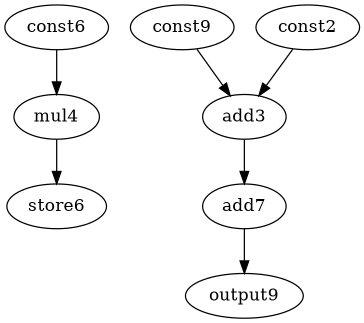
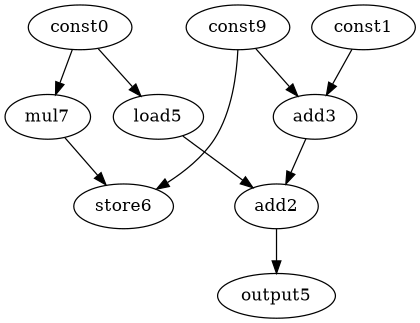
node "const6": label "const6" -> "const0"
node "const2": label "const2" -> "const1"
node "mul4": label "mul4" -> "mul7"
node "load5": added
edge "const9" -> "store6": added
node "add7": label "add7" -> "add2"
node "output9": label "output9" -> "output5"
